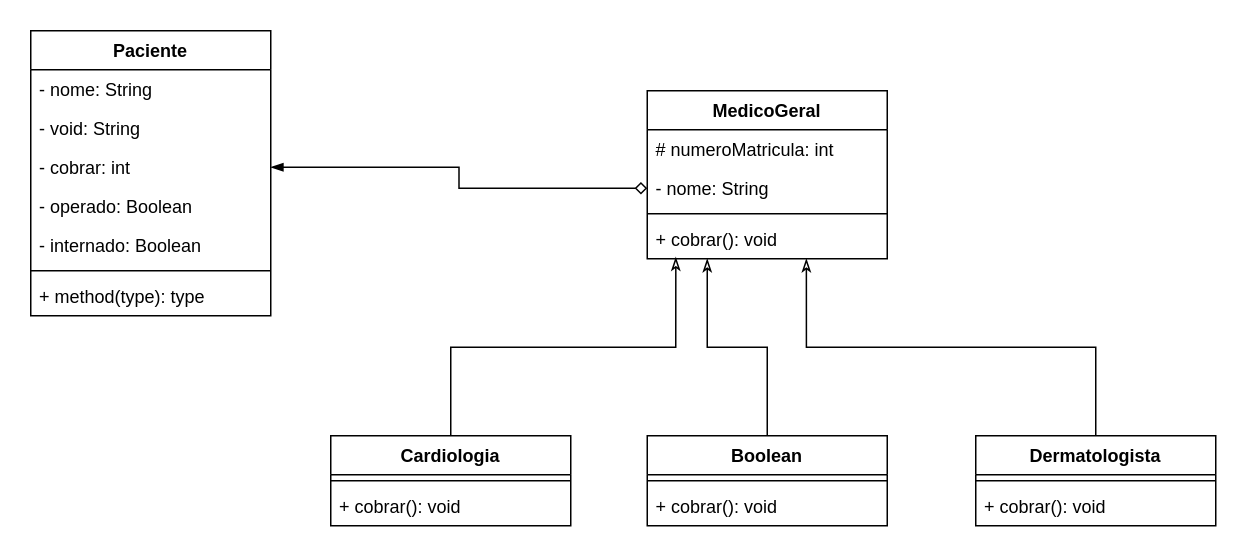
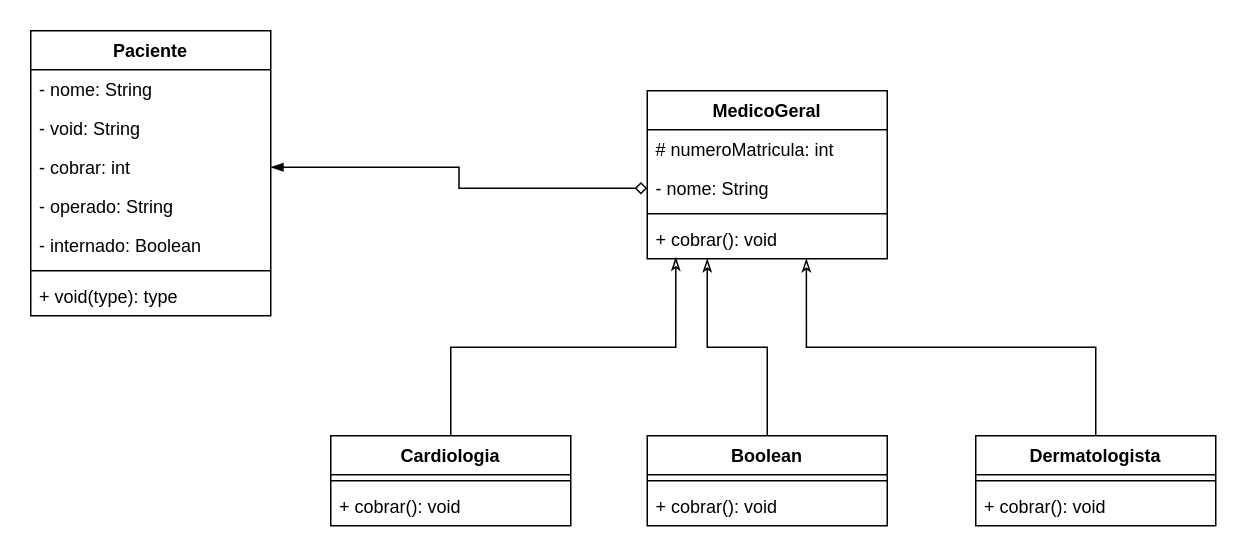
node "- operado: Boolean": label "- operado: Boolean" -> "- operado: String"
node "+ method(type): type": label "+ method(type): type" -> "+ void(type): type"
